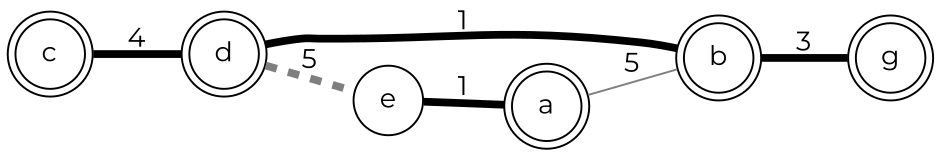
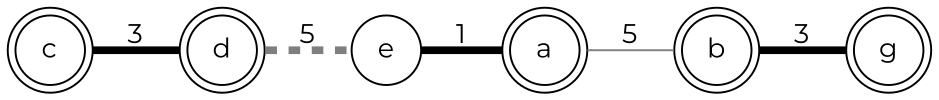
edge "d" -- "b": removed, label "1"
edge "c" -- "d": label "4" -> "3"
